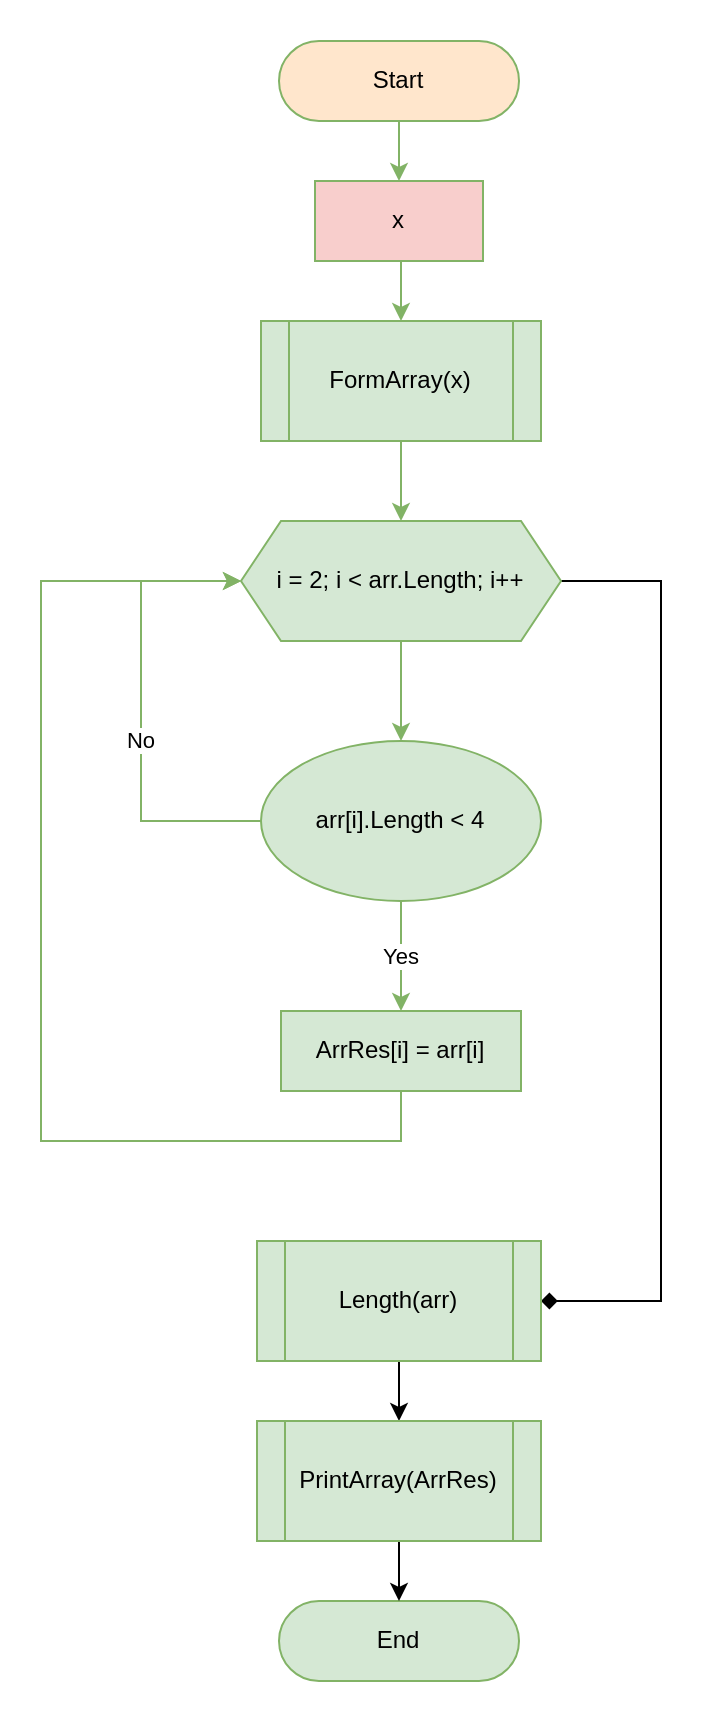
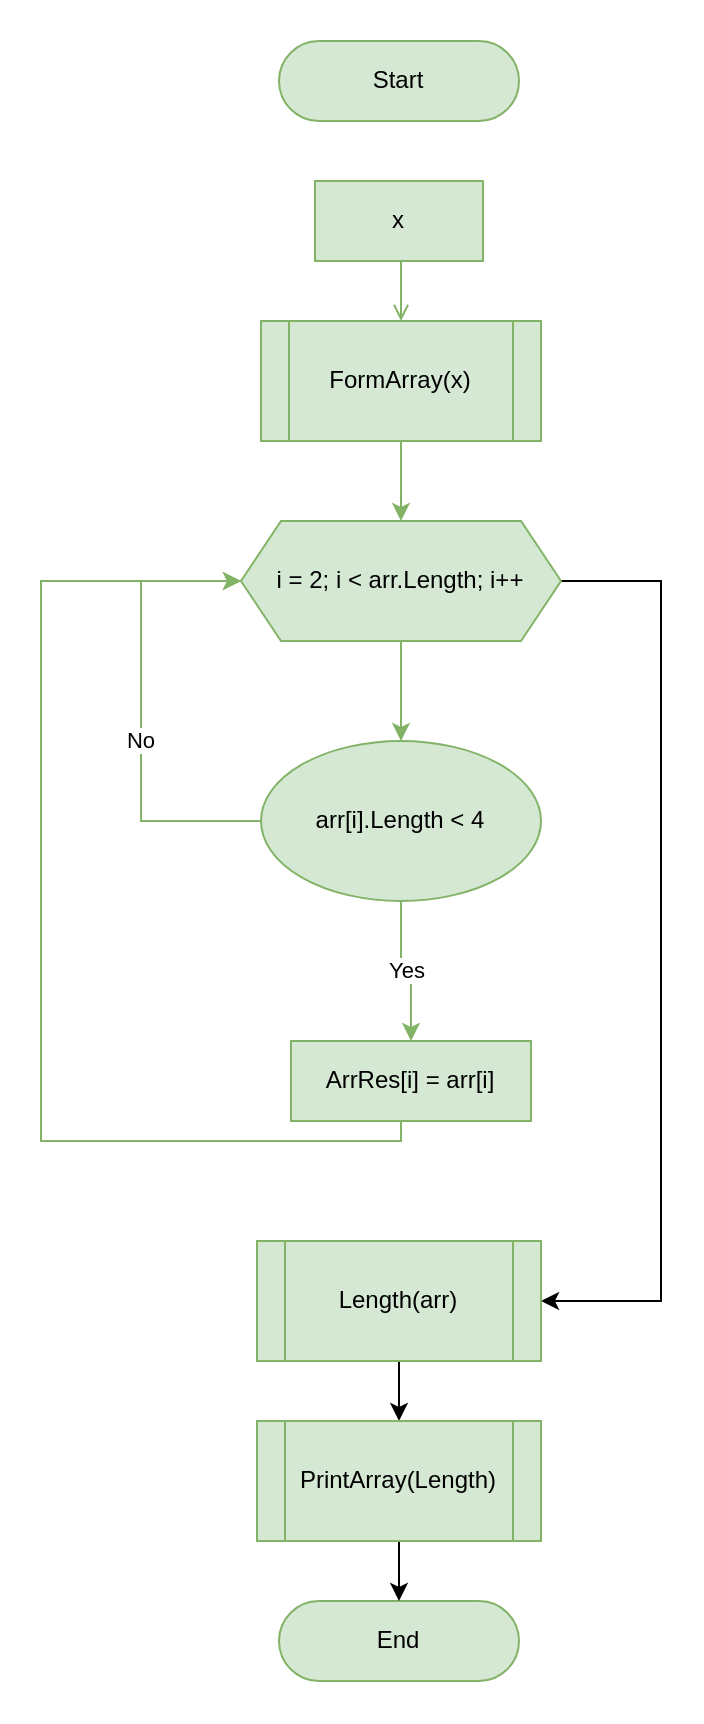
node "Start": fillcolor #ffe6cc -> #d5e8d4
edge "Start" -> "x": removed
node "x": fillcolor #f8cecc -> #d5e8d4
edge "x" -> "FormArray(x)": arrowhead classic -> open
node "ArrRes[i] = arr[i]": moved (401, 1051) -> (411, 1081)
edge "i = 2; i < arr.Length; i++" -> "Length(arr)": arrowhead diamond -> classic
node "PrintArray(ArrRes)": label "PrintArray(ArrRes)" -> "PrintArray(Length)"
